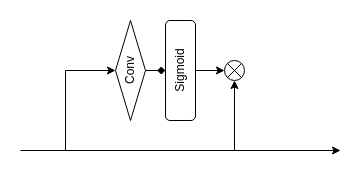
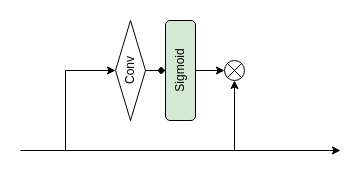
node "Sigmoid": fillcolor #ffffff -> #d5e8d4
